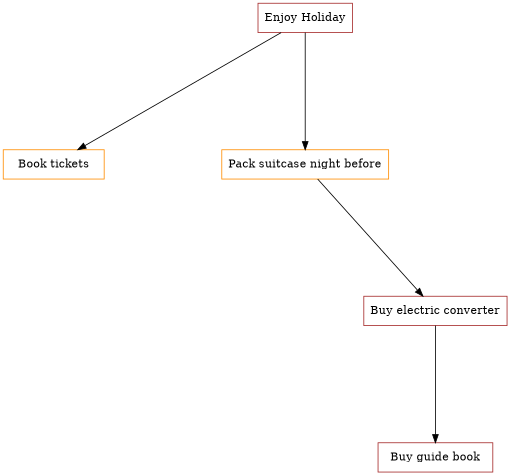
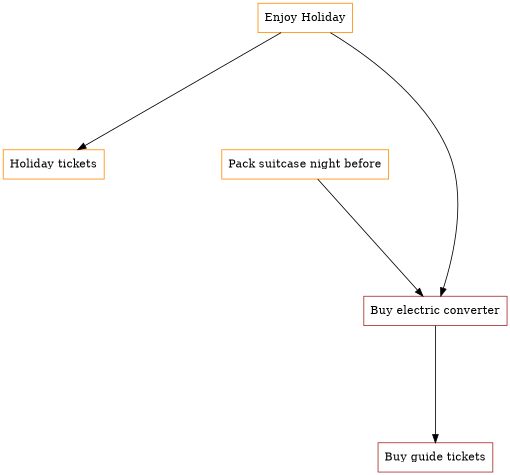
node "Enjoy Holiday": color brown -> darkorange
edge "Enjoy Holiday" -> "Pack suitcase night before": now "Enjoy Holiday" -> "Buy electric converter"
node "Book tickets": label "Book tickets" -> "Holiday tickets"
node "Buy guide book": label "Buy guide book" -> "Buy guide tickets"
